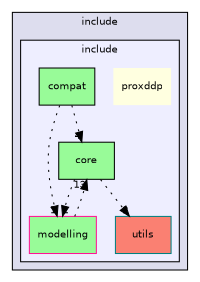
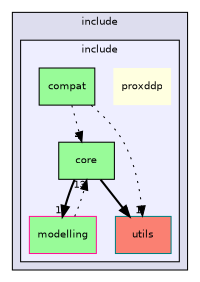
edge "compat" -> "modelling": now "compat" -> "utils"
edge "core" -> "modelling": style dotted -> bold
edge "core" -> "utils": style dotted -> bold
